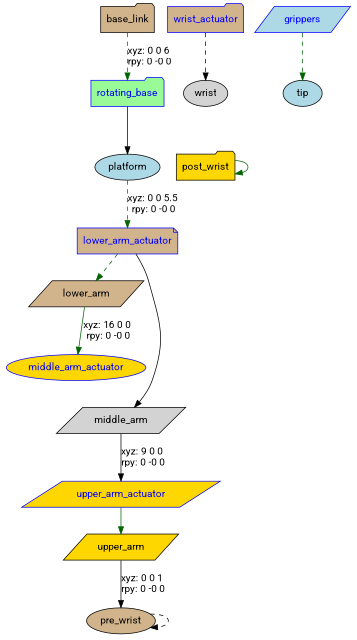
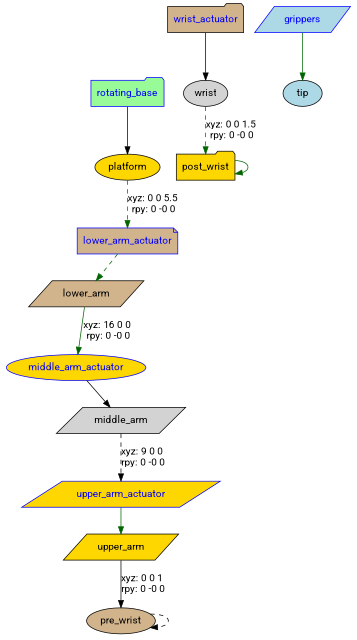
node "base_link": removed
node "wrist_actuator": color blue -> black
edge "wrist_actuator" -> "wrist": style dashed -> solid
edge "grippers" -> "tip": style dashed -> solid
edge "wrist" -> "post_wrist": added, label "xyz: 0 0 1.5 rpy: 0 -0 0"
node "platform": fillcolor lightblue -> gold
edge "lower_arm_actuator" -> "middle_arm": now "middle_arm_actuator" -> "middle_arm"
edge "middle_arm" -> "upper_arm_actuator": style solid -> dashed
